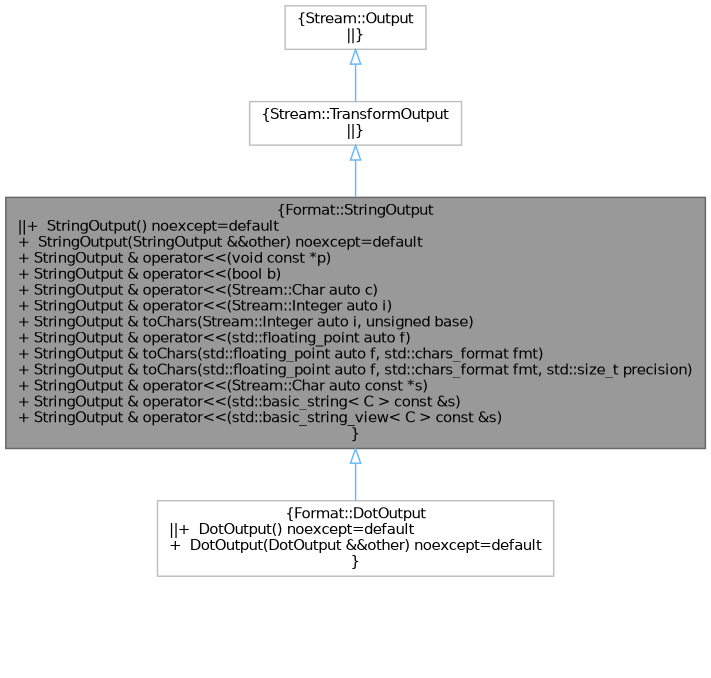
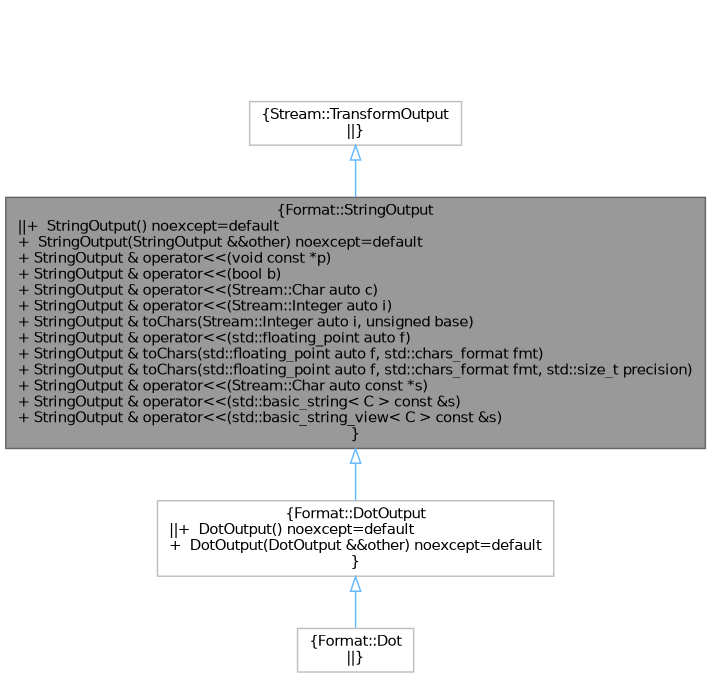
node "{Stream::Output ||}": removed
node "{Format::Dot ||}": added
